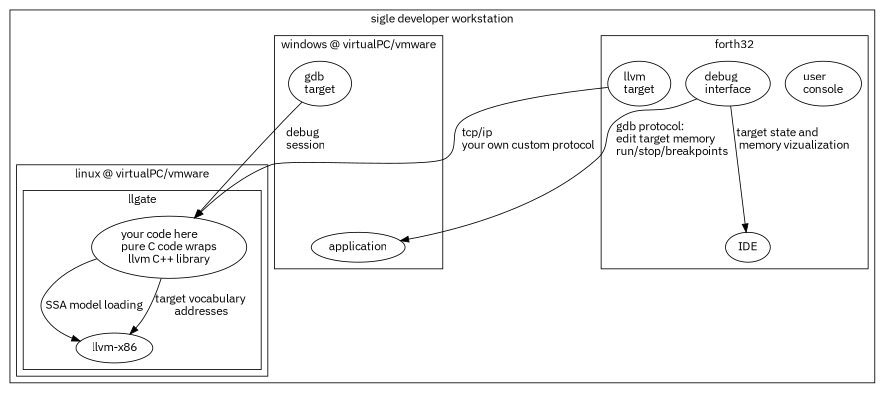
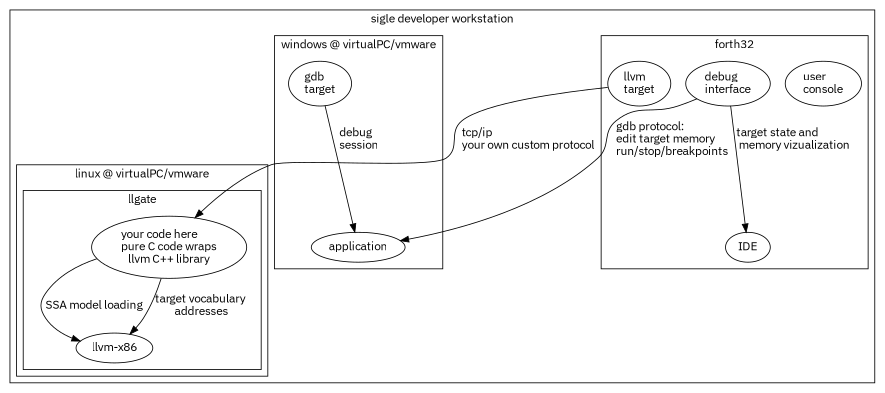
edge "gdb target" -> "your code here pure C code wraps llvm C++ library": now "gdb target" -> "application"
